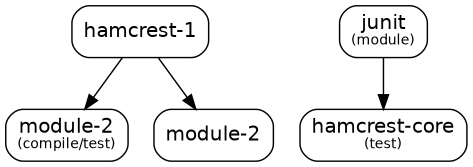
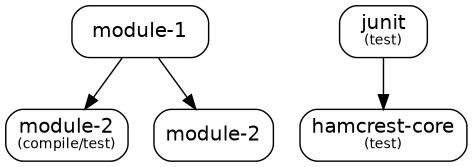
node "hamcrest-1": label "hamcrest-1" -> "module-1"
node "junit": text "(module)" -> "(test)"
